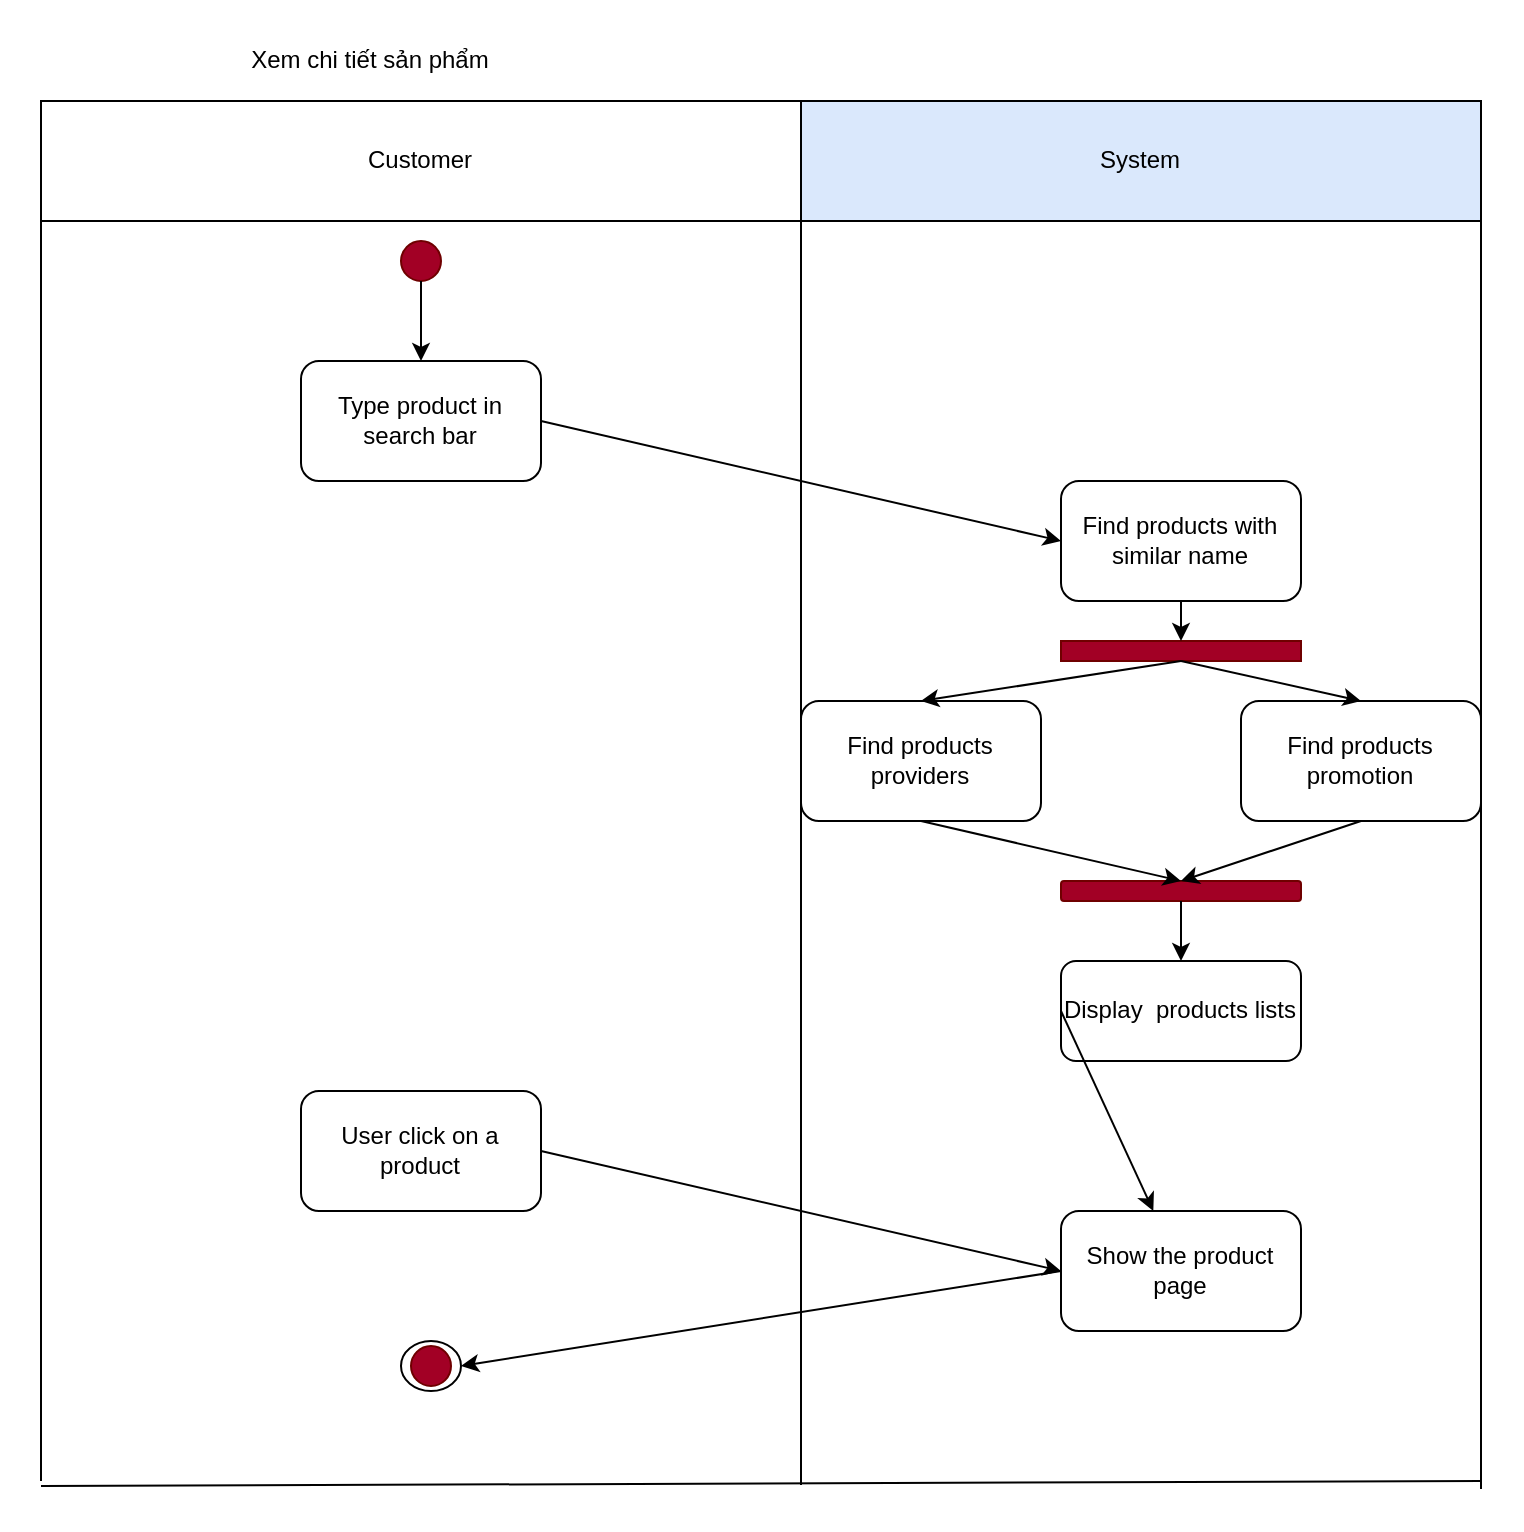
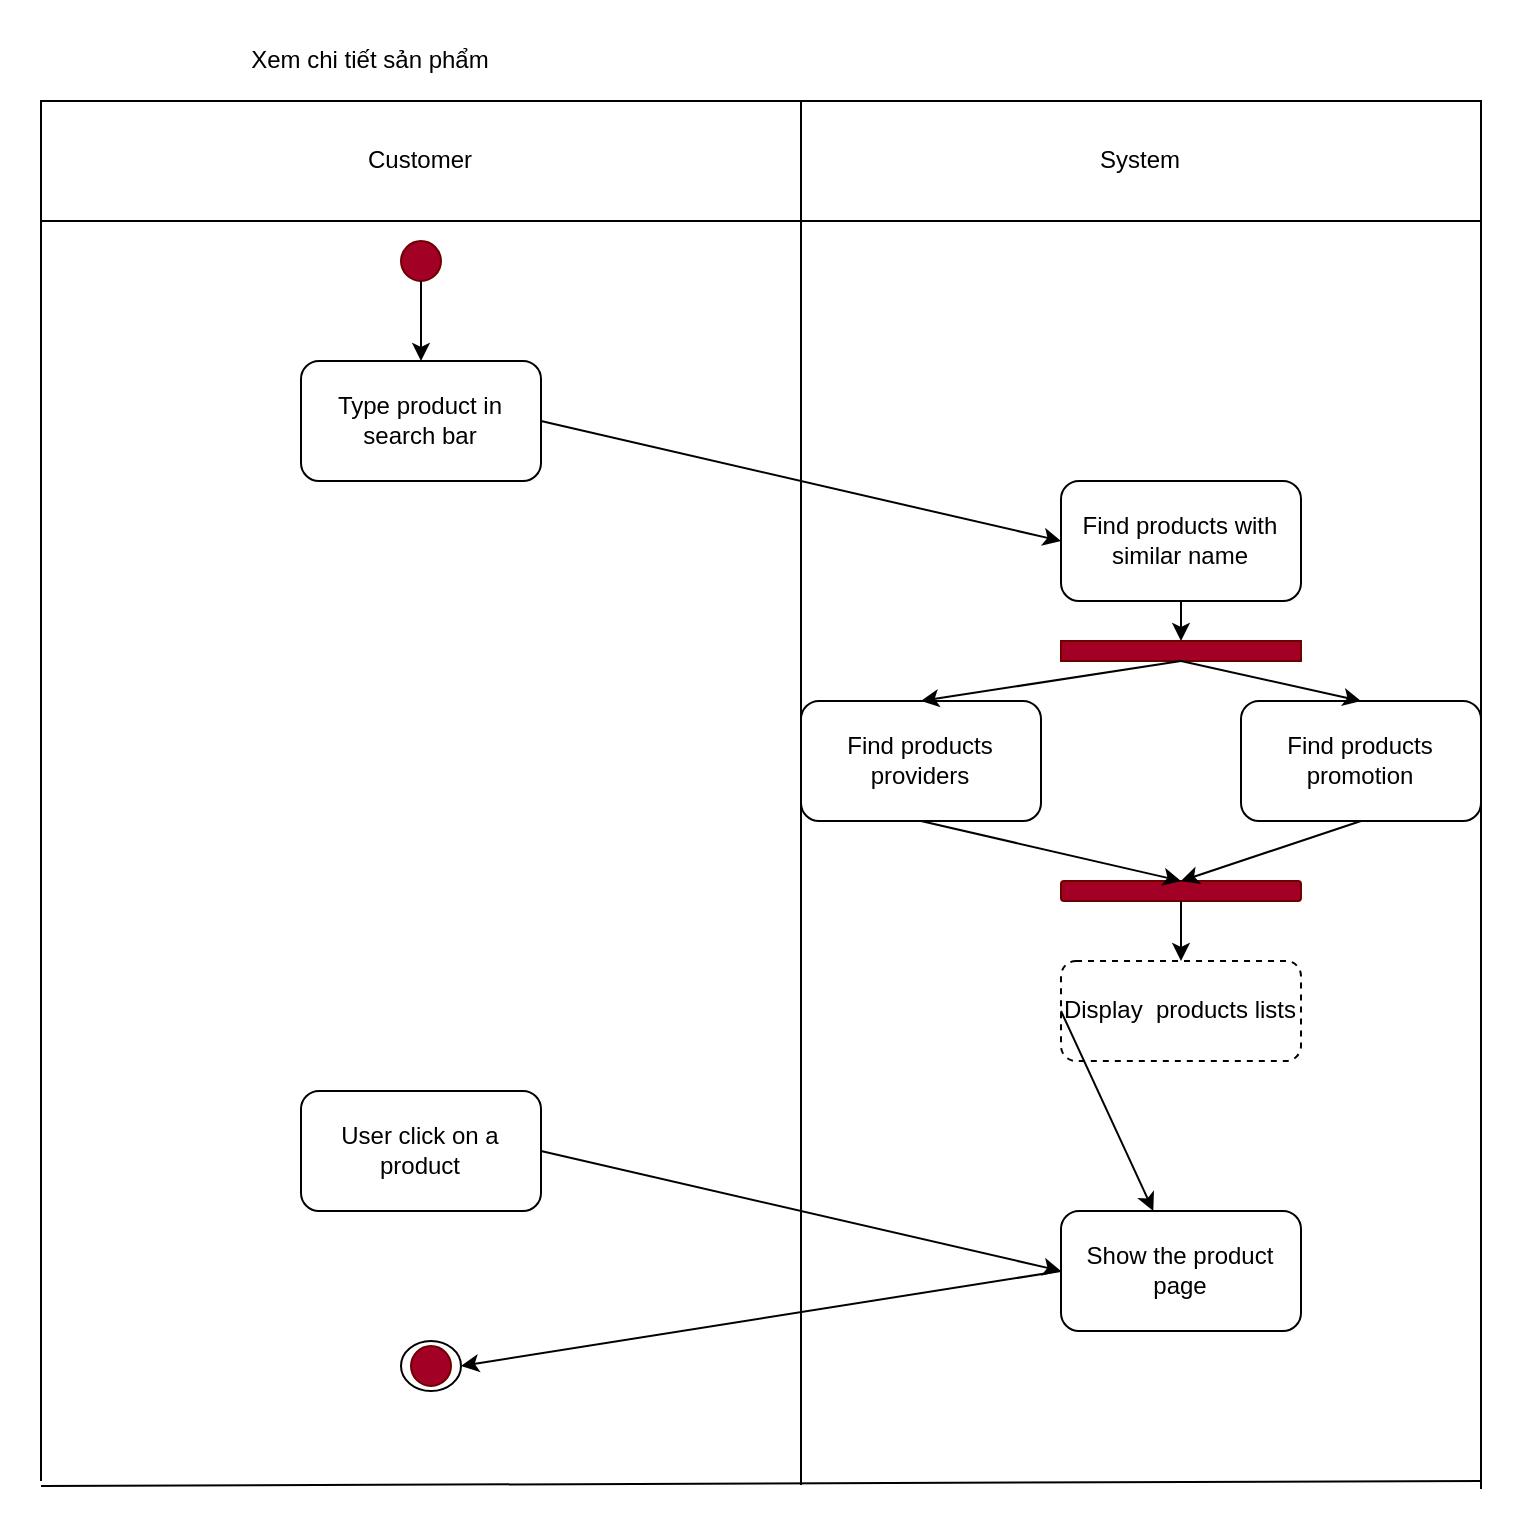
node "System": fillcolor #dae8fc -> #ffffff
node "Display products lists": style solid -> dashed
